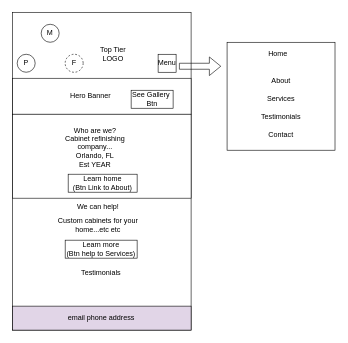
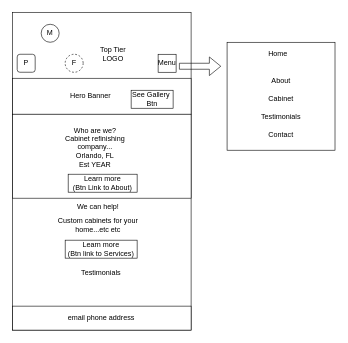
node "P": shape ellipse -> rounded rectangle
node "Services": label "Services" -> "Cabinet"
node "Learn home (Btn Link to About)": label "Learn home (Btn Link to About)" -> "Learn more (Btn Link to About)"
node "Learn more (Btn help to Services)": label "Learn more (Btn help to Services)" -> "Learn more (Btn link to Services)"
node "email phone address": fillcolor #e1d5e7 -> #ffffff
